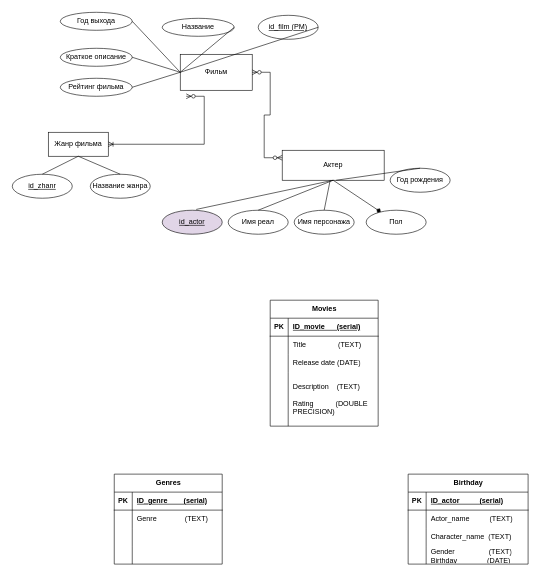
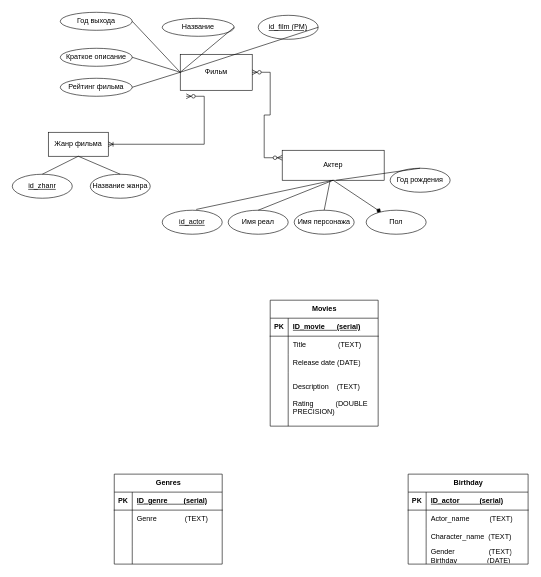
node "id_actor": fillcolor #e1d5e7 -> #ffffff
